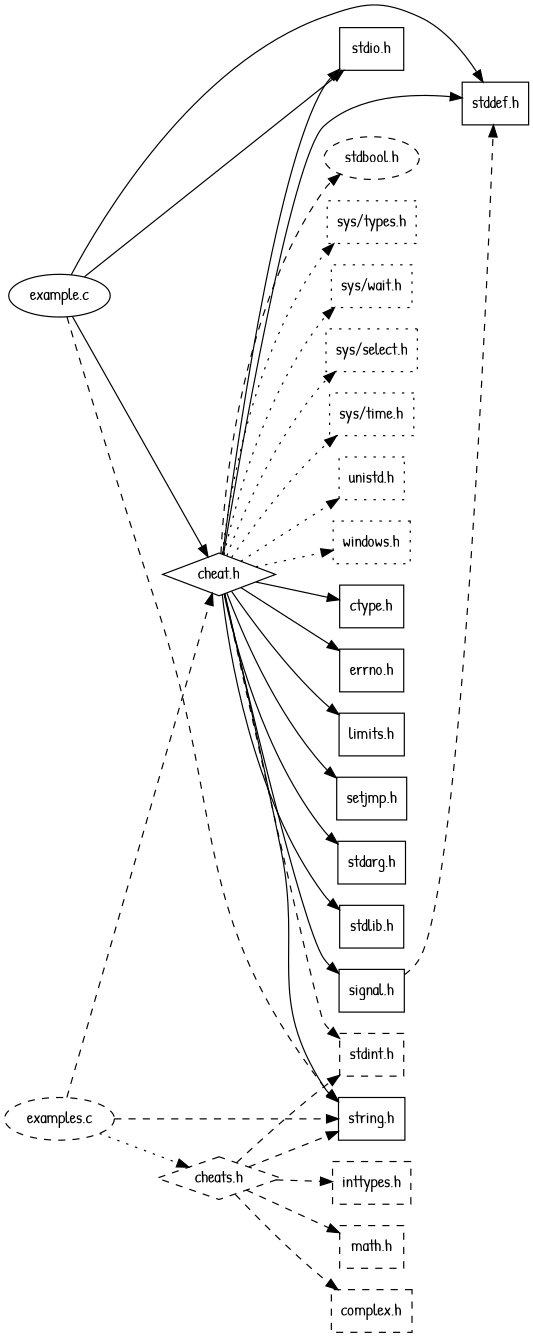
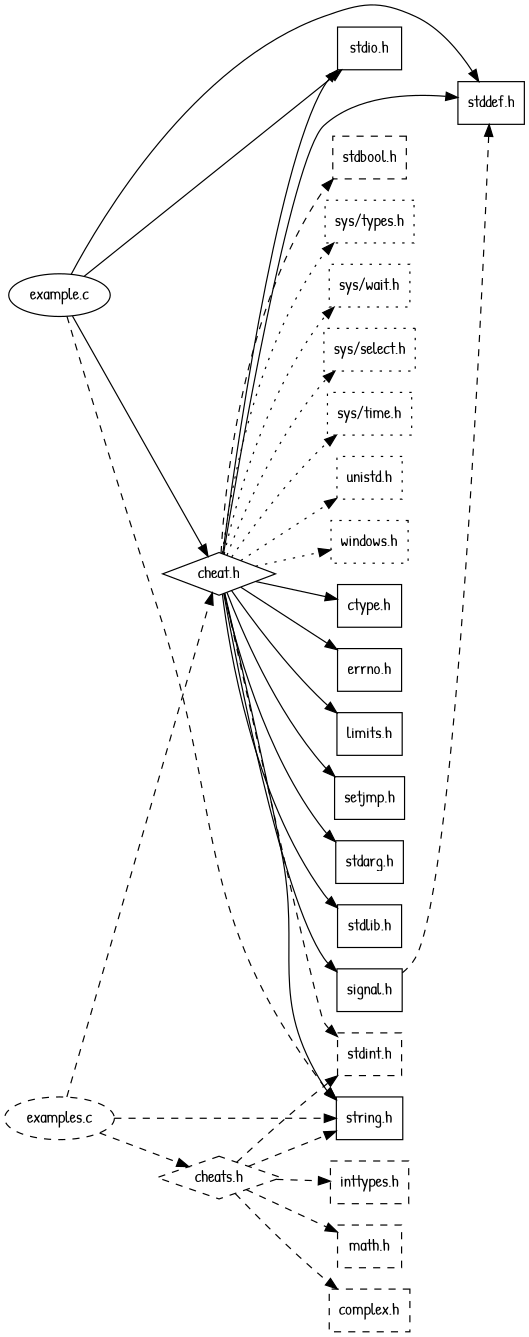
node "stdbool.h": shape ellipse -> box
edge "examples.c" -> "cheats.h": style dotted -> dashed
